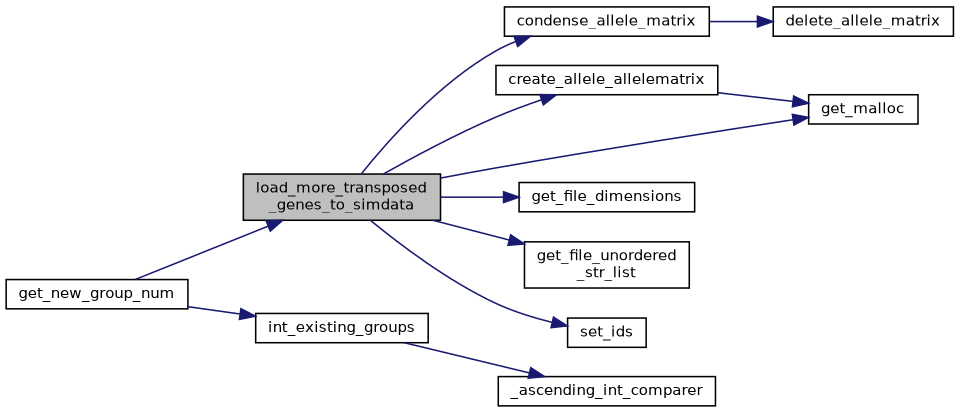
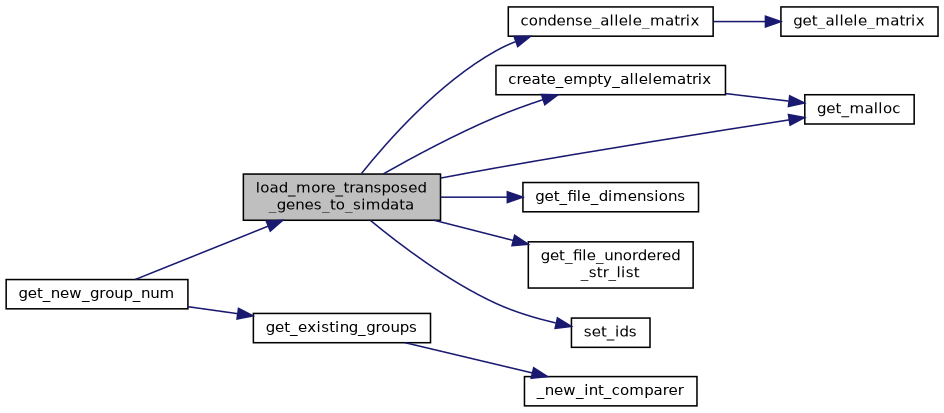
node "delete_allele_matrix": label "delete_allele_matrix" -> "get_allele_matrix"
node "create_allele_allelematrix": label "create_allele_allelematrix" -> "create_empty_allelematrix"
node "int_existing_groups": label "int_existing_groups" -> "get_existing_groups"
node "_ascending_int_comparer": label "_ascending_int_comparer" -> "_new_int_comparer"
